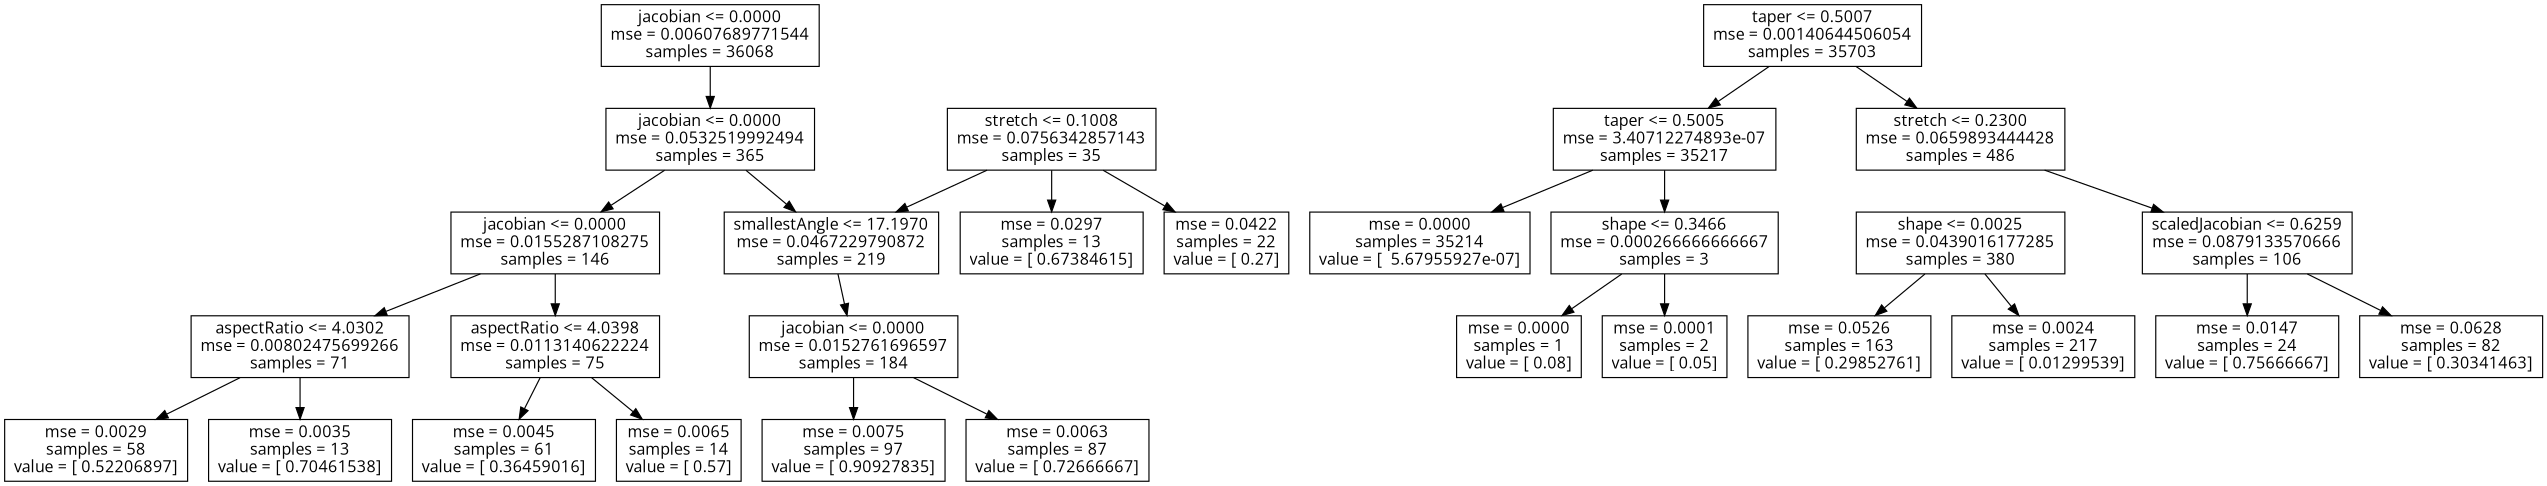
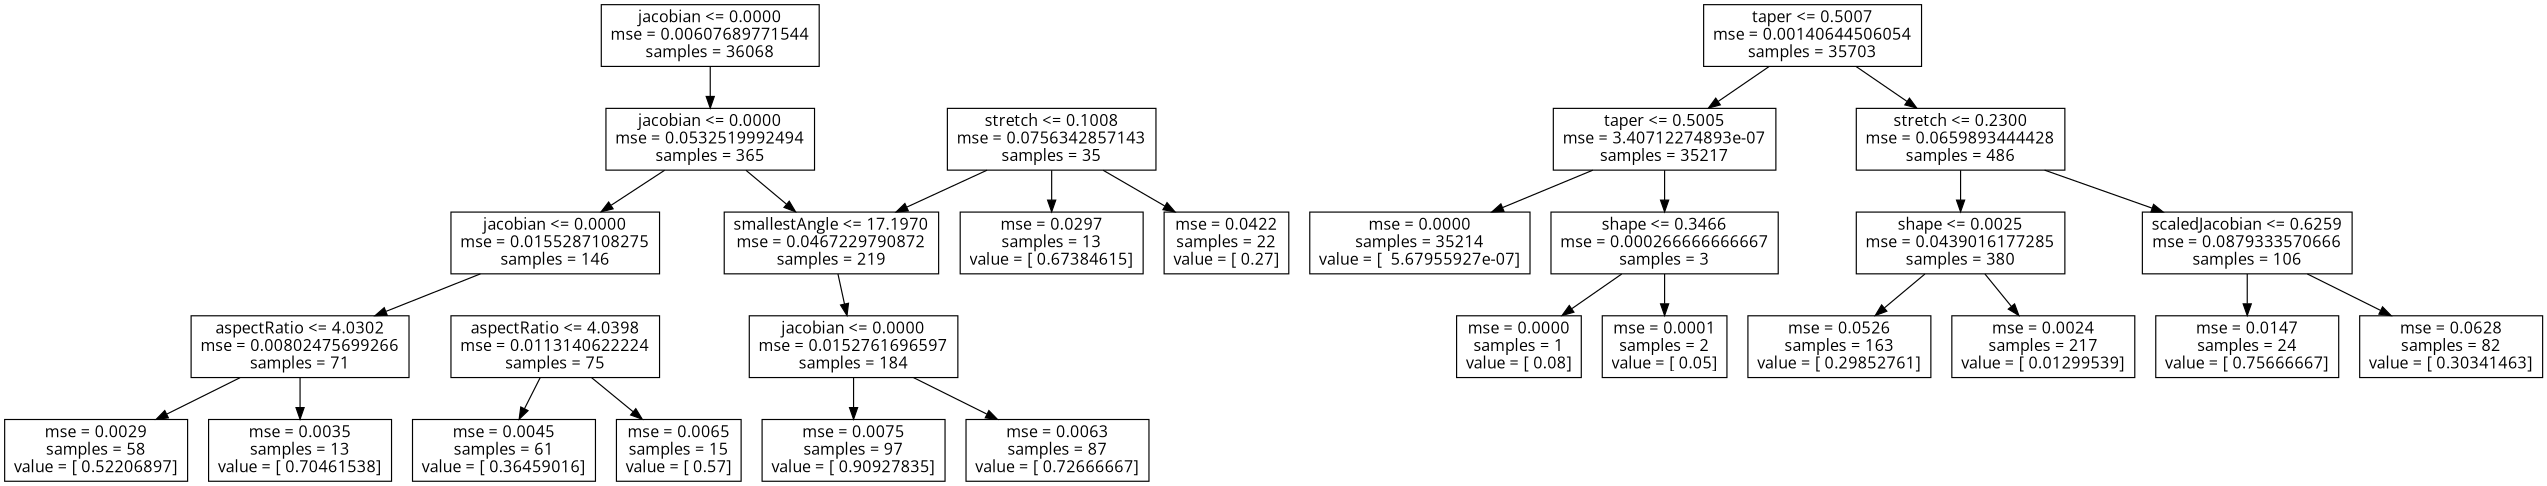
edge "stretch <= 0.2300 mse = 0.0659893444428 samples = 486" -> "shape <= 0.0025 mse = 0.0439016177285 samples = 380": added
node "scaledJacobian <= 0.6259 mse = 0.0879133570666 samples = 106": label "scaledJacobian <= 0.6259 mse = 0.0879133570666 samples = 106" -> "scaledJacobian <= 0.6259 mse = 0.0879333570666 samples = 106"
edge "jacobian <= 0.0000 mse = 0.0155287108275 samples = 146" -> "aspectRatio <= 4.0398 mse = 0.0113140622224 samples = 75": removed
node "mse = 0.0065 samples = 14 value = [ 0.57]": label "mse = 0.0065 samples = 14 value = [ 0.57]" -> "mse = 0.0065 samples = 15 value = [ 0.57]"
